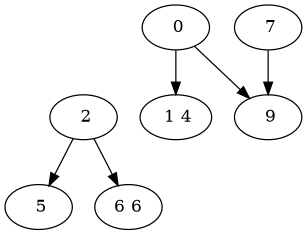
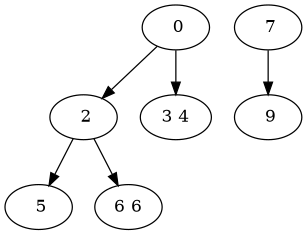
edge "0" -> "9": now "0" -> "2"
node "1 4": label "1 4" -> "3 4"
